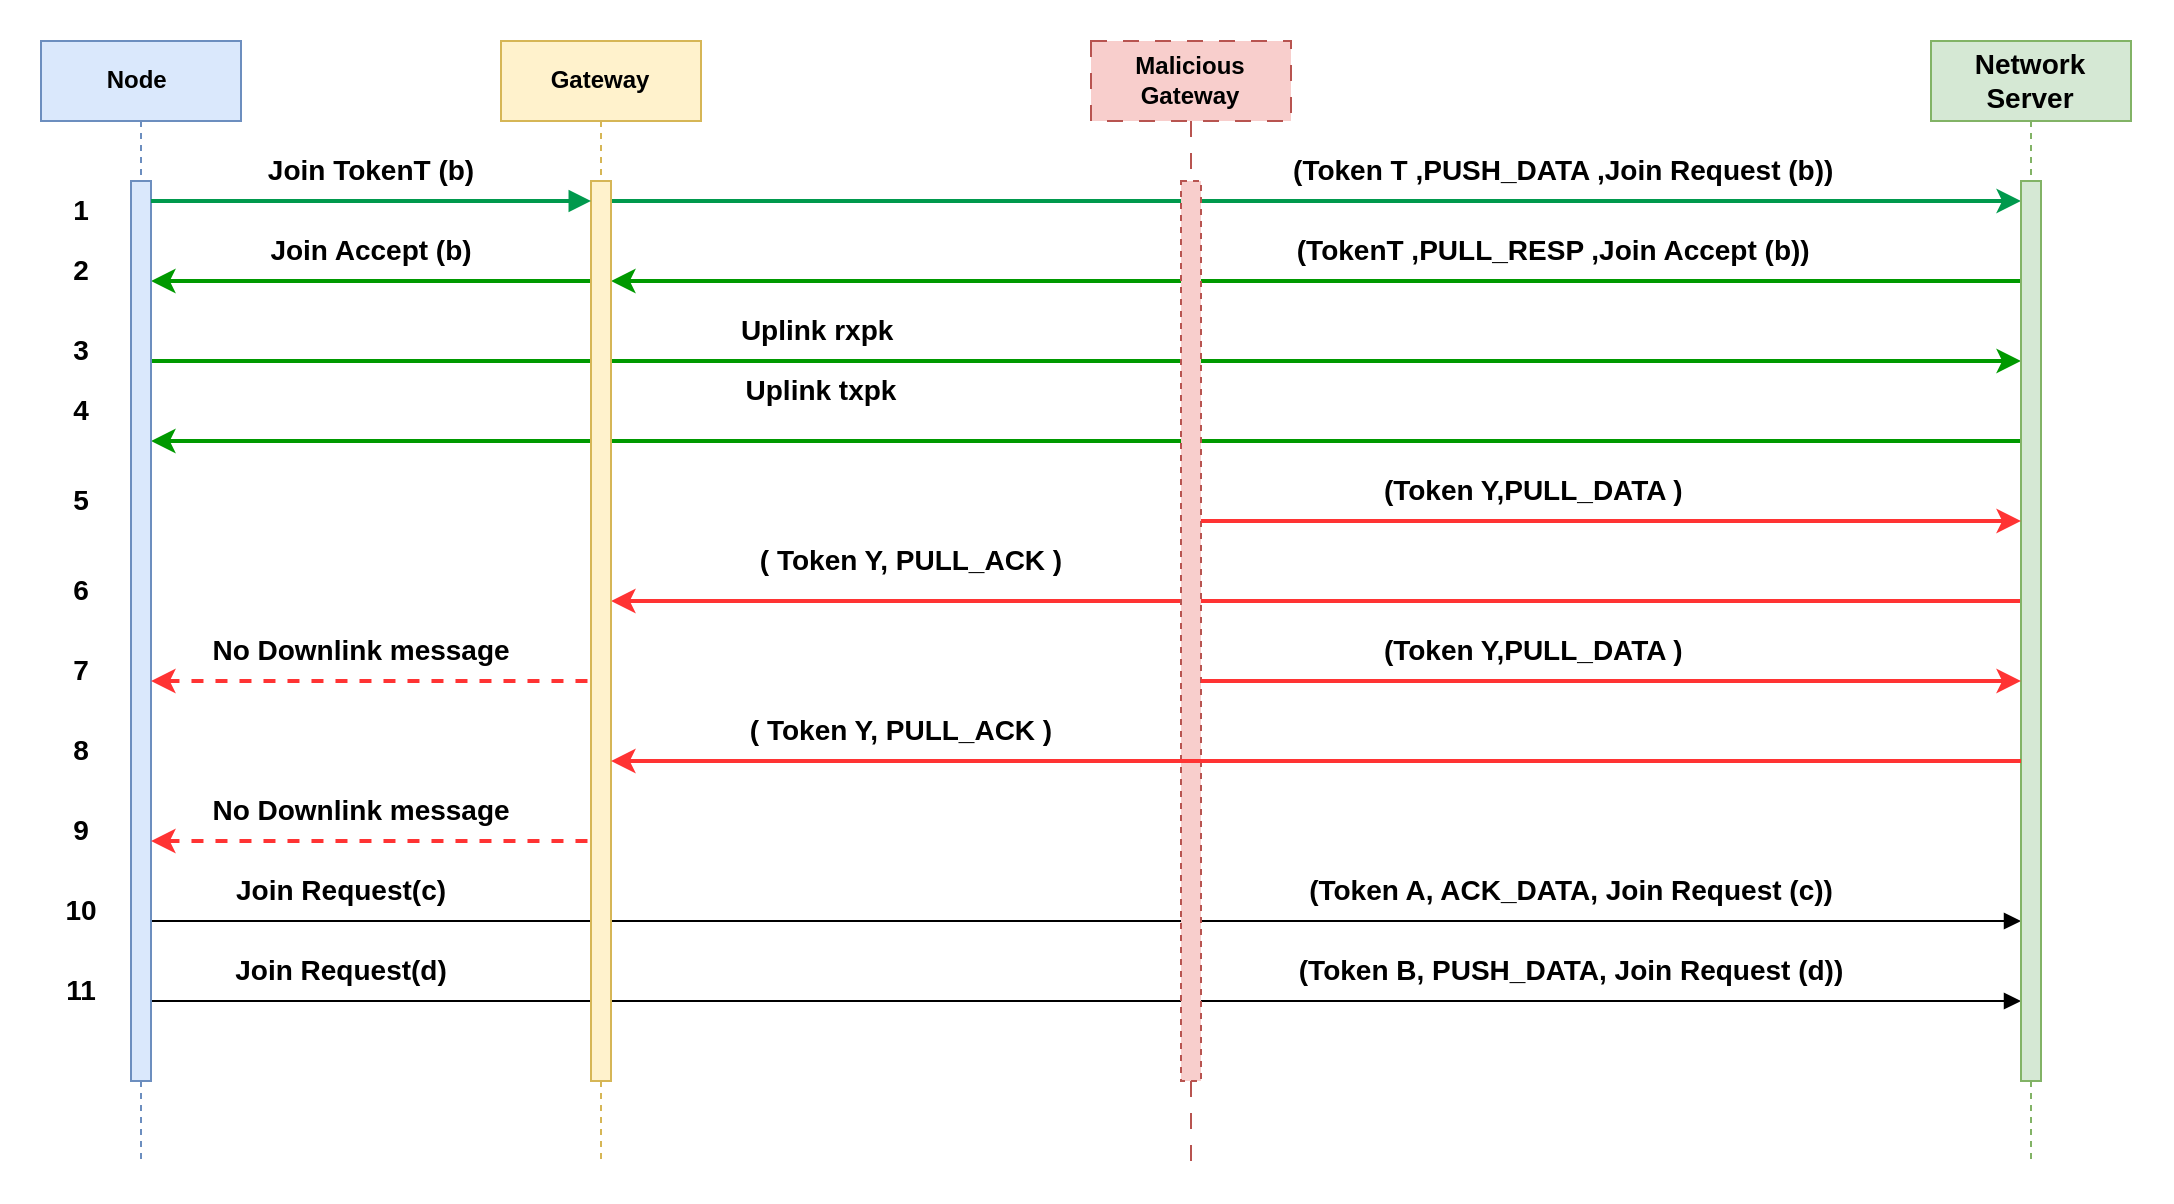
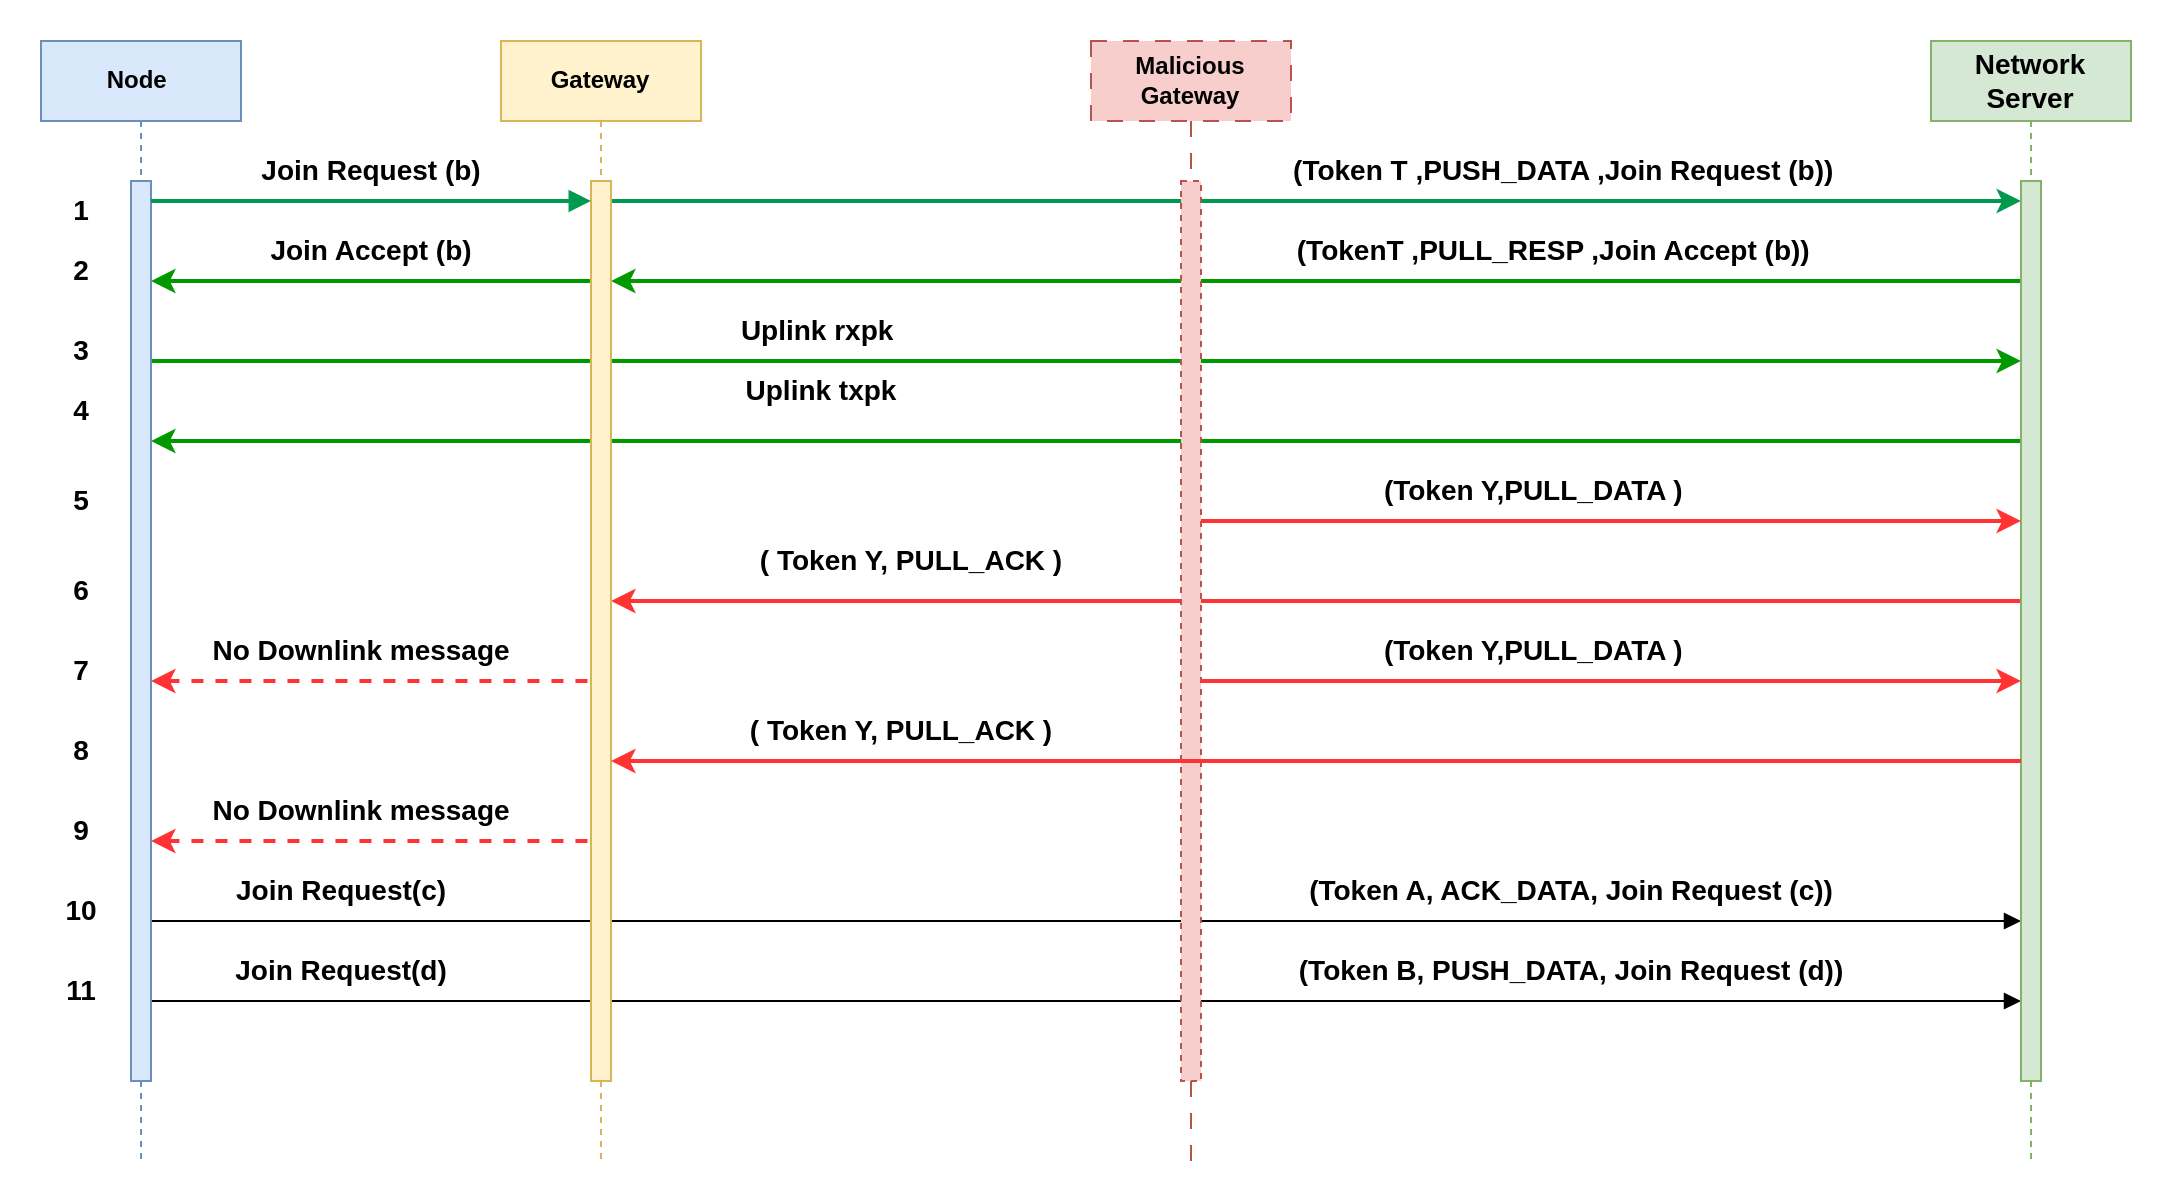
node "Join TokenT (b)": label "Join TokenT (b)" -> "Join Request (b)"
